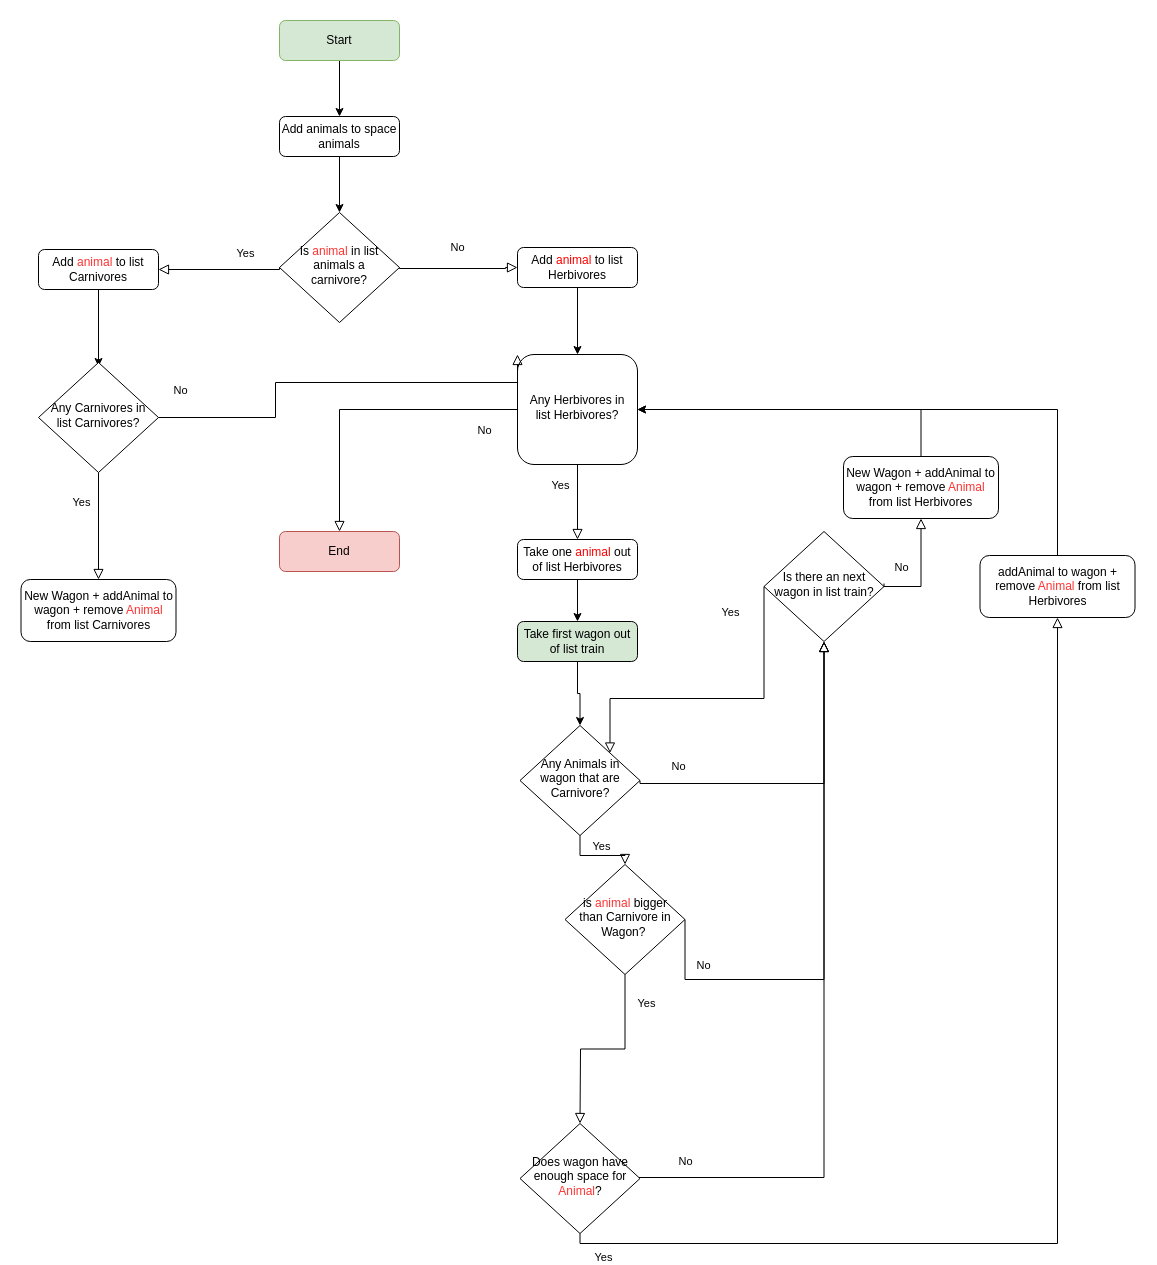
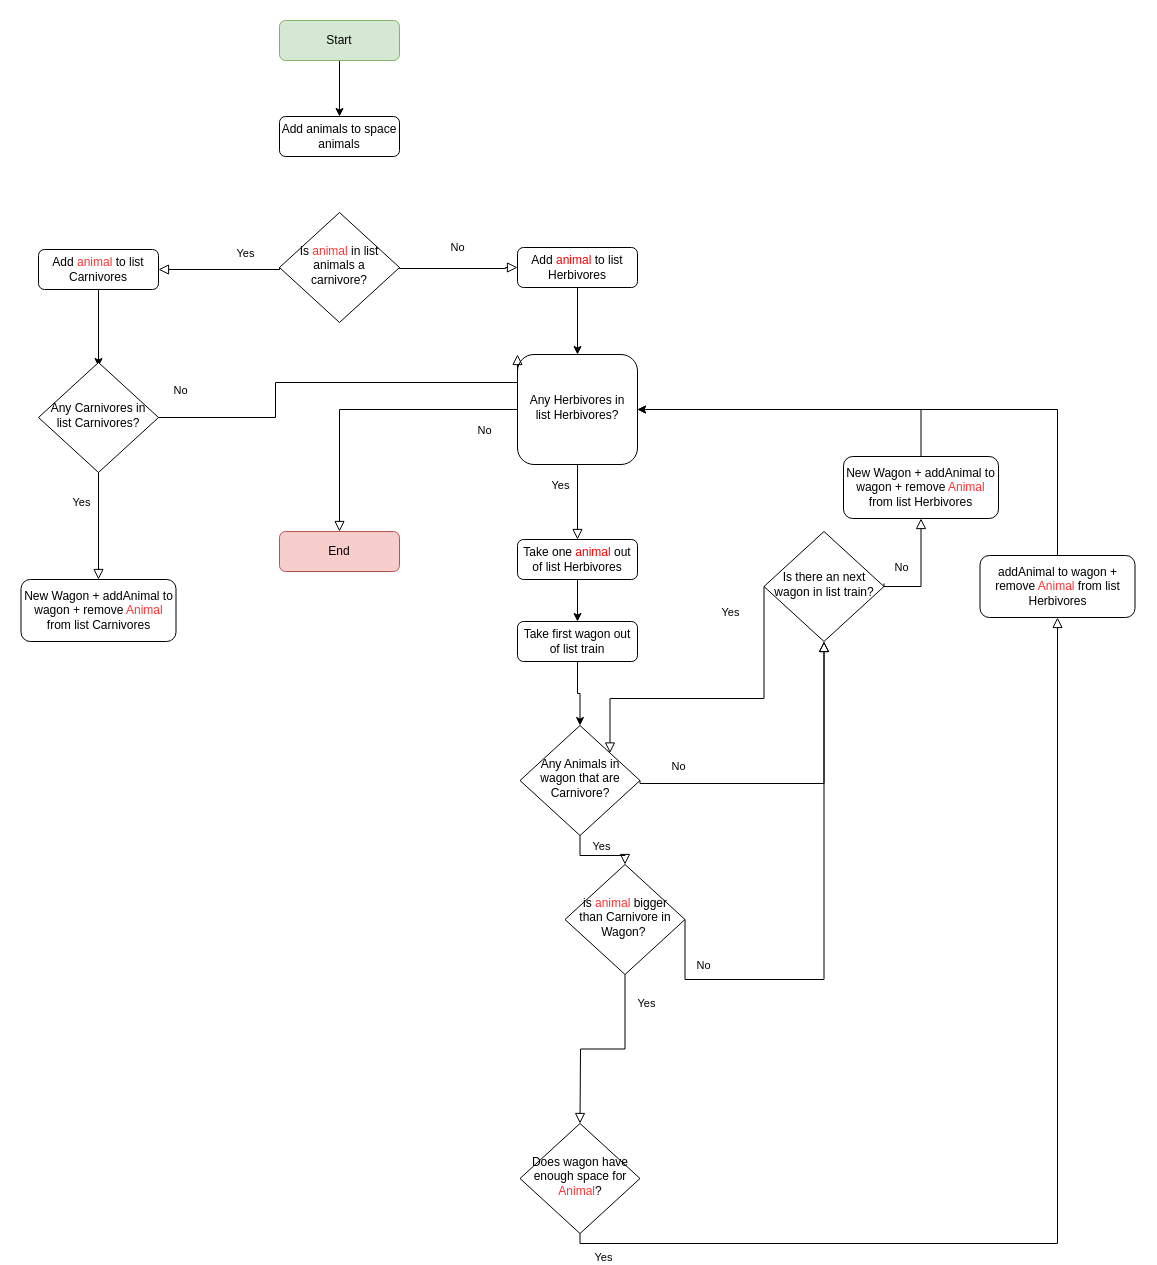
edge "Add animals to space animals" -> "Is animal in list animals a carnivore?": removed
node "Take first wagon out of list train": fillcolor #d5e8d4 -> #ffffff
edge "Does wagon have enough space for Animal?" -> "Is there an next wagon in list train?": removed, label "No"
